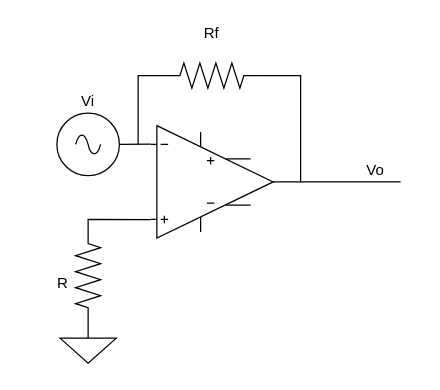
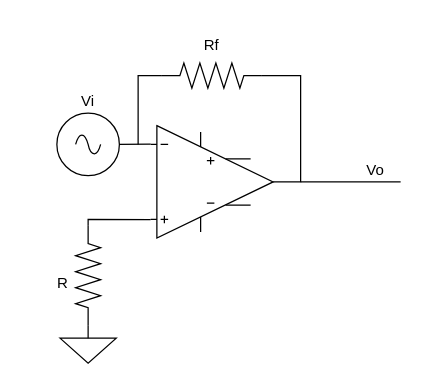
node "Rf": moved (212, 32) -> (212, 44)
